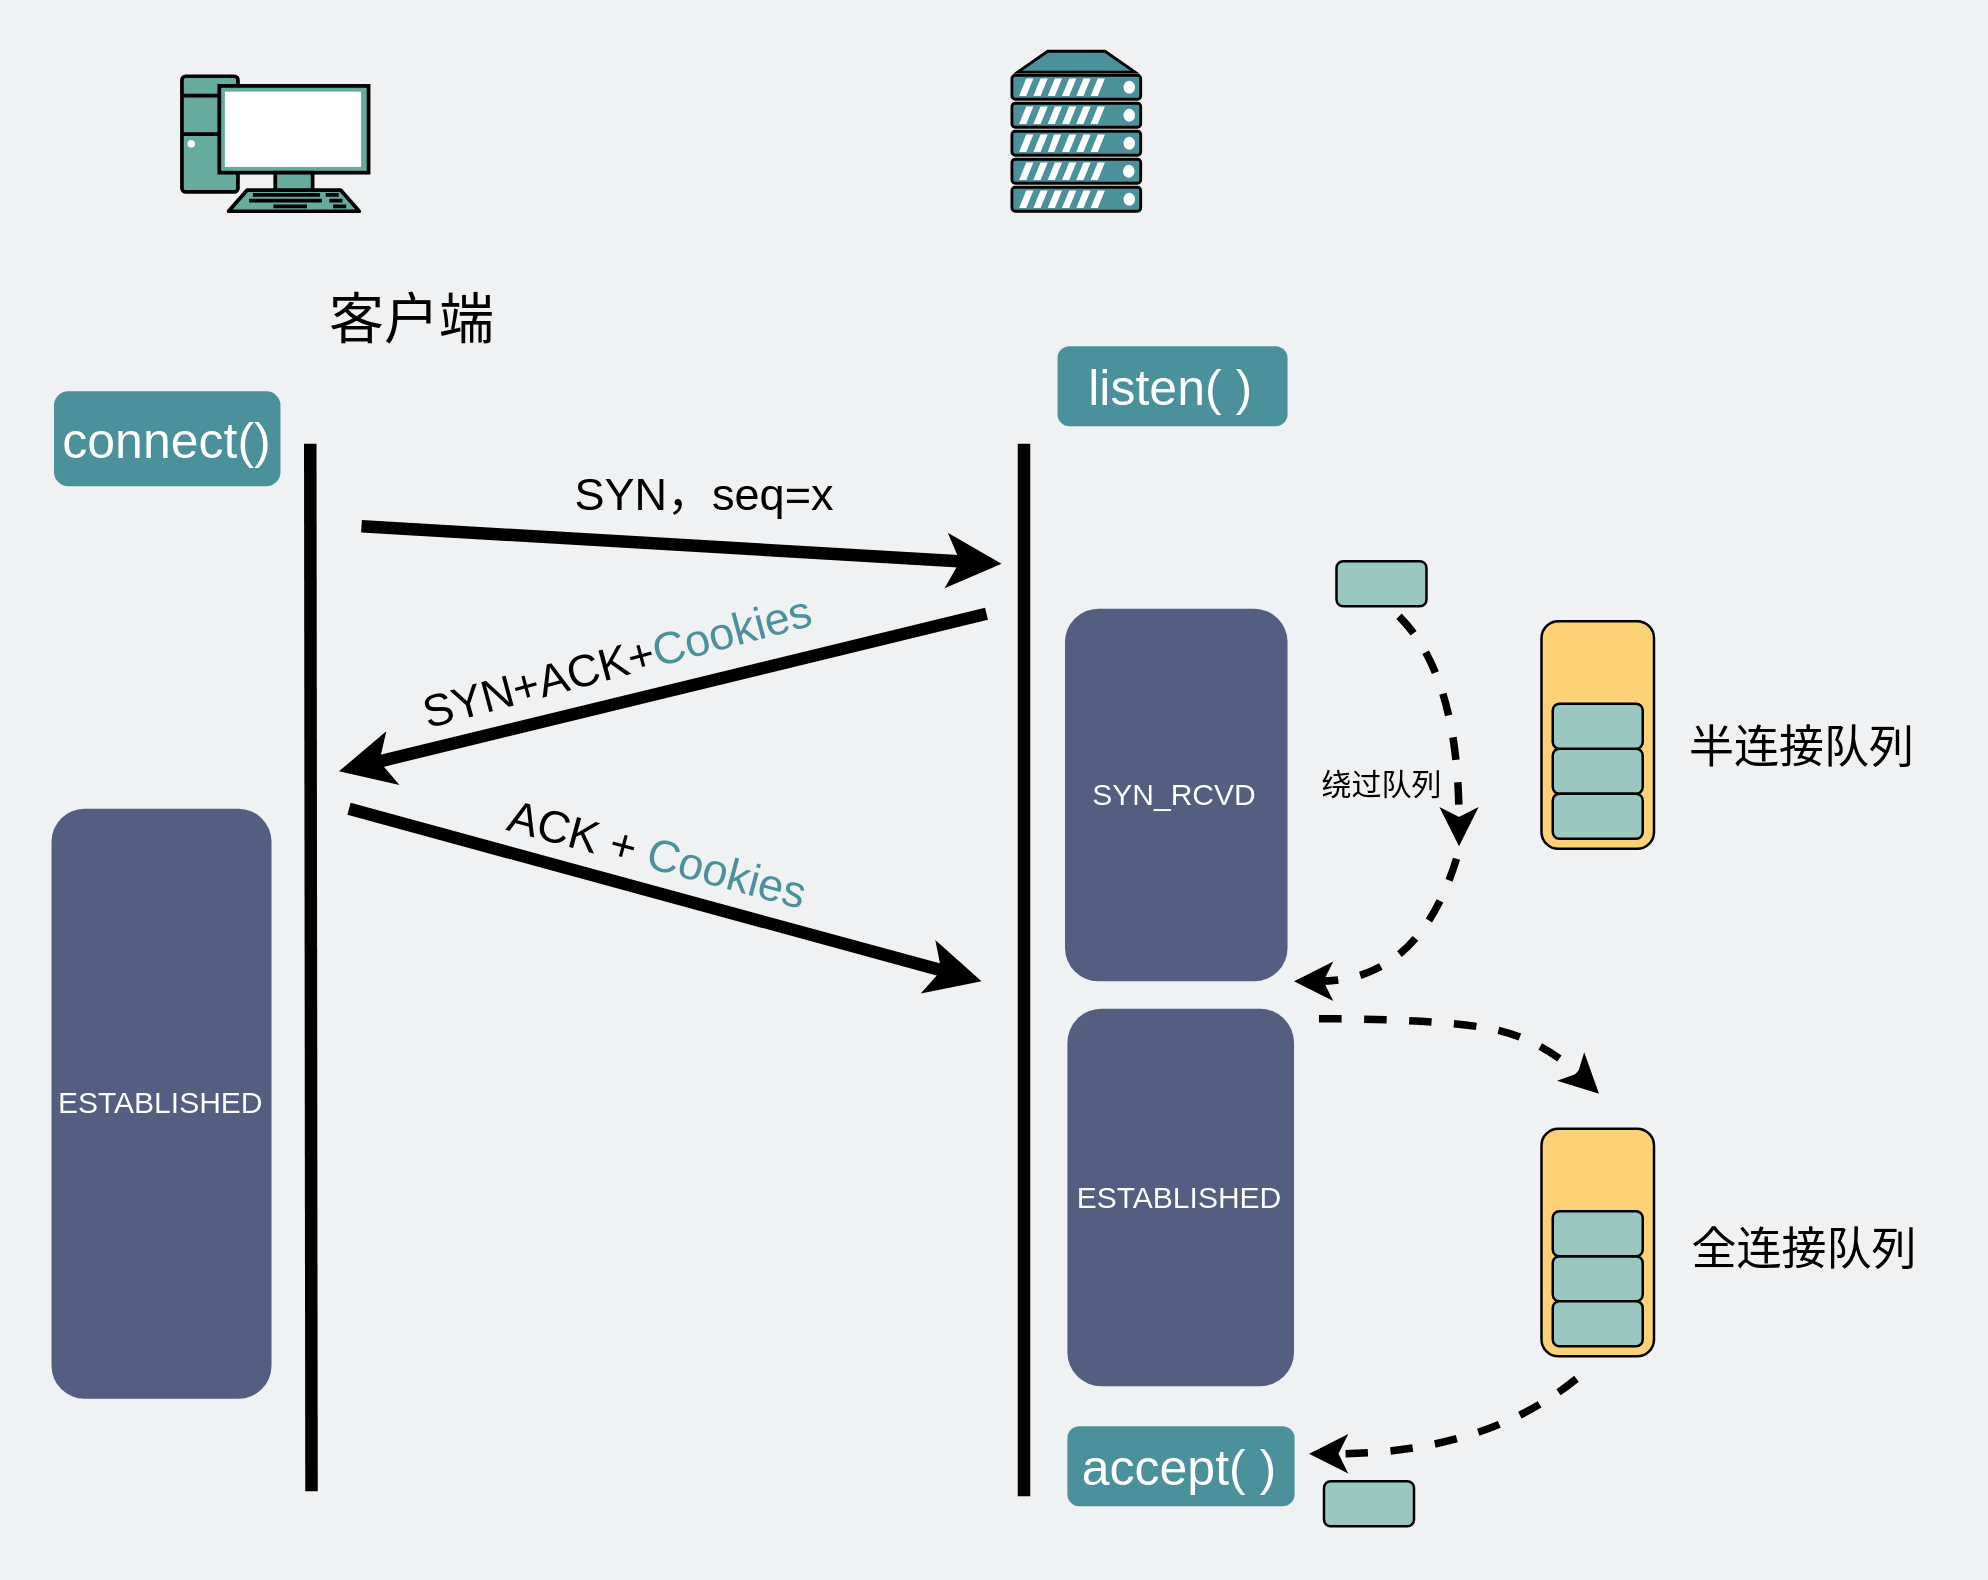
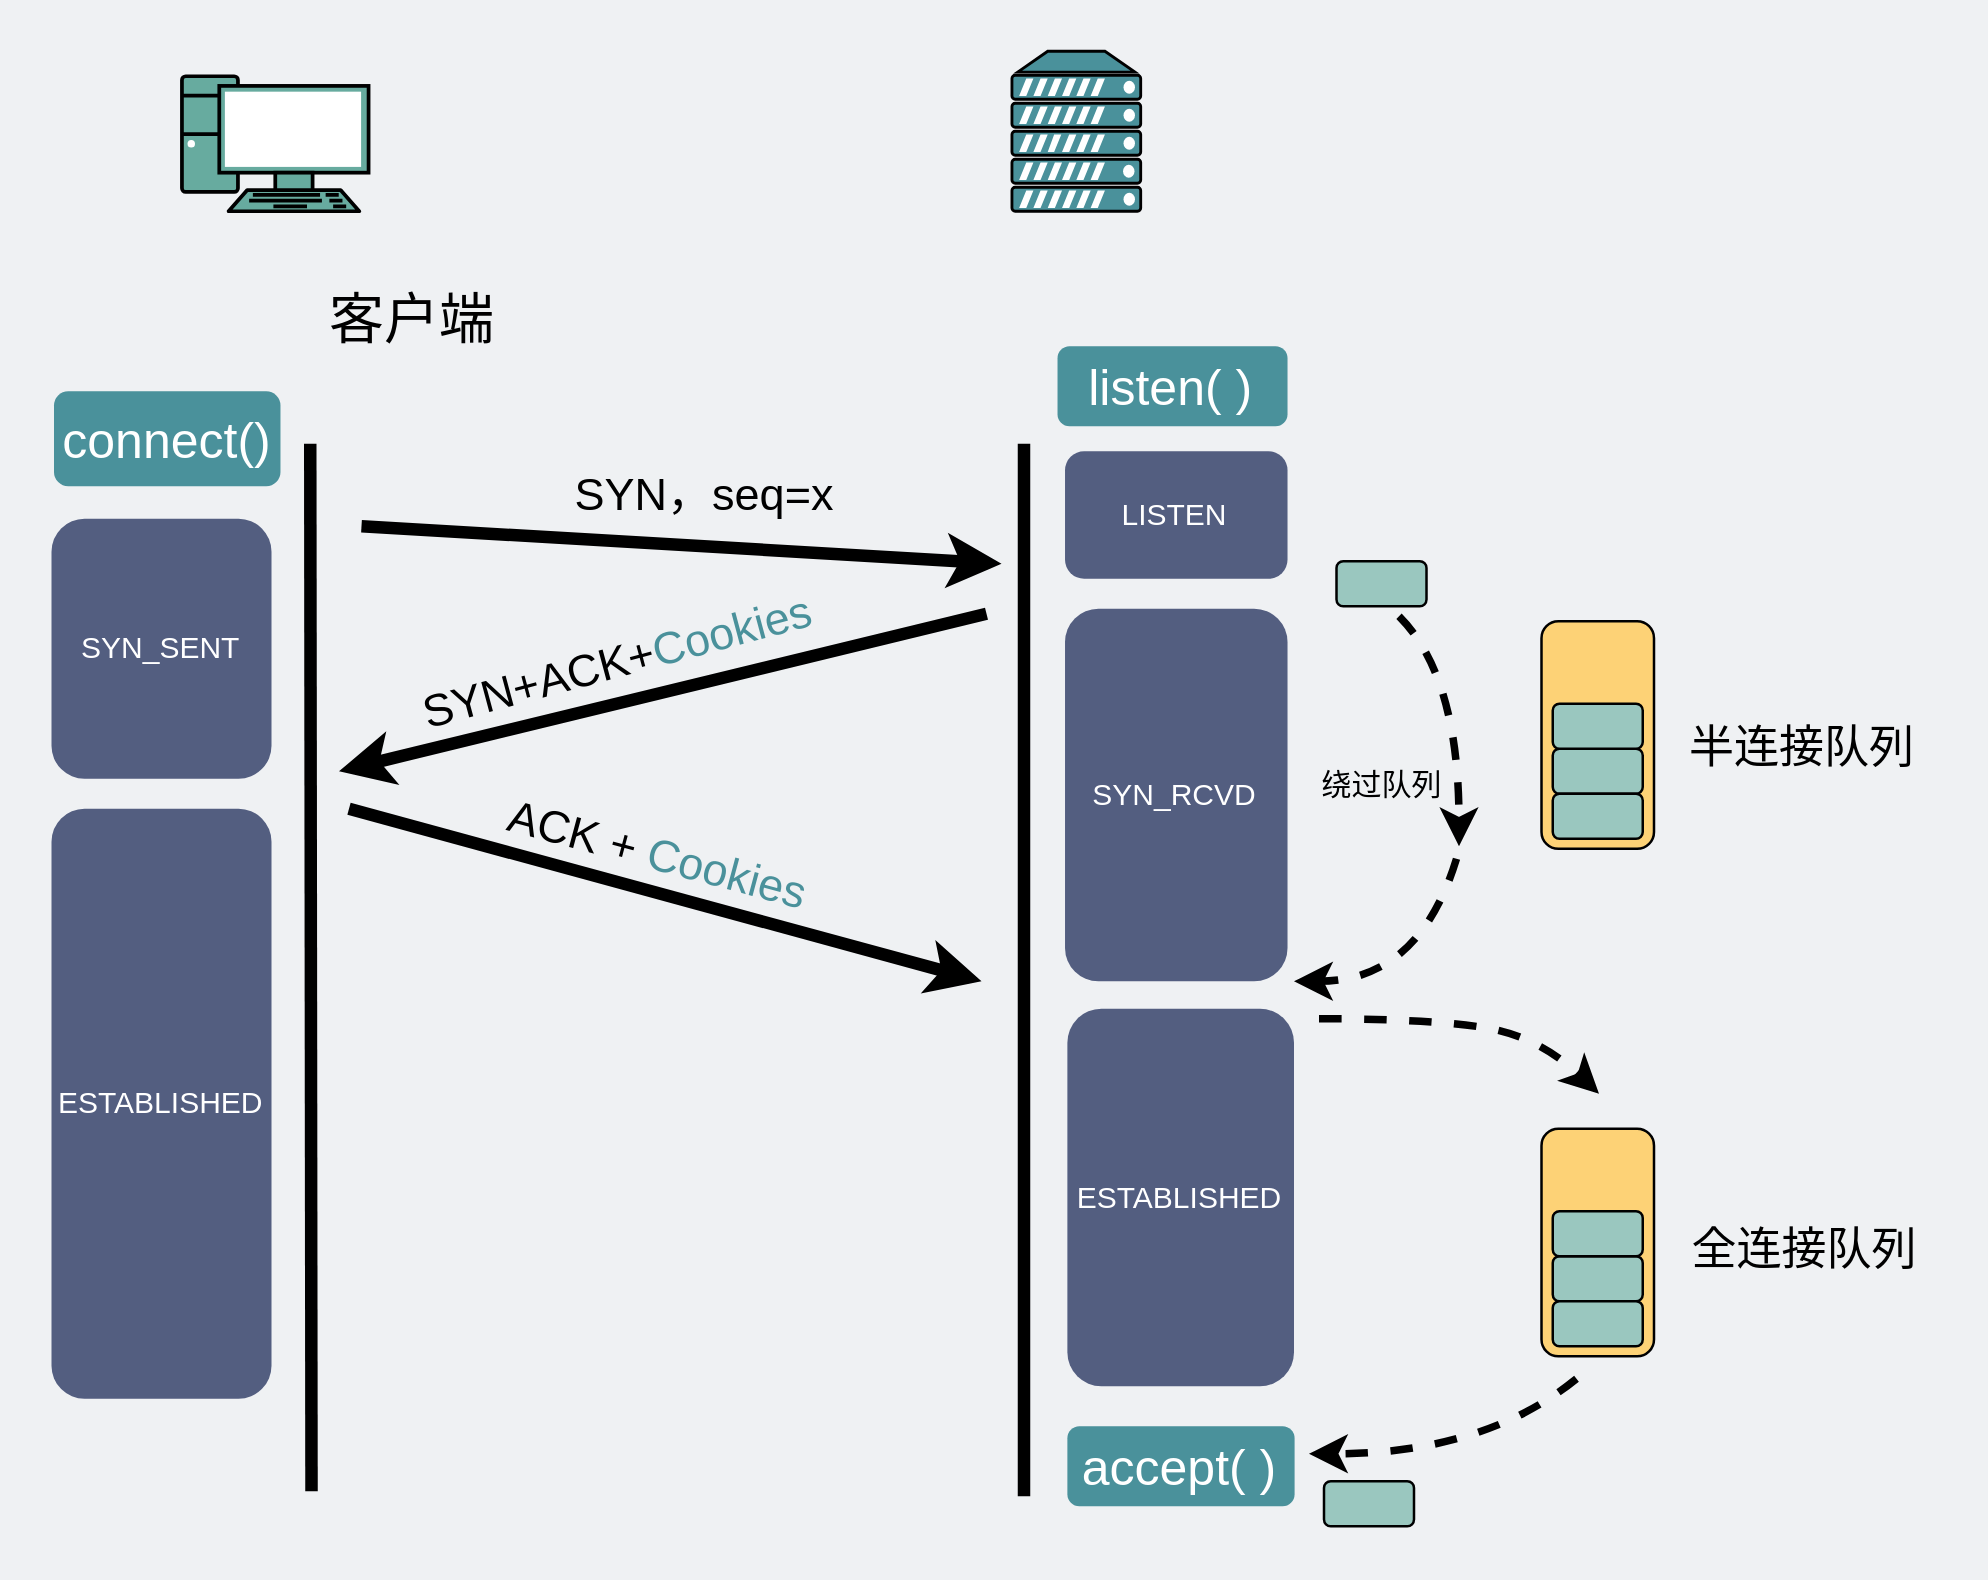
node "LISTEN": added
node "SYN_SENT": added
